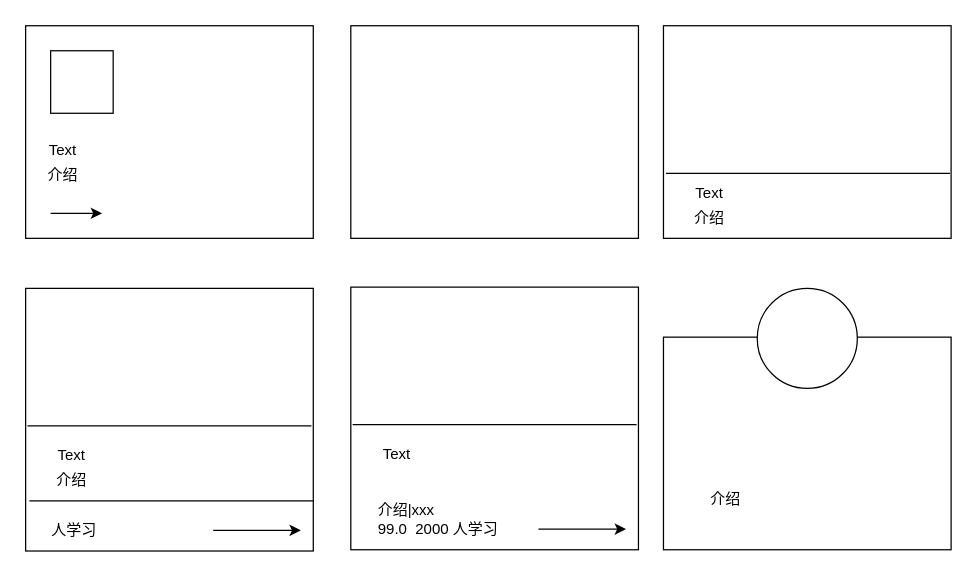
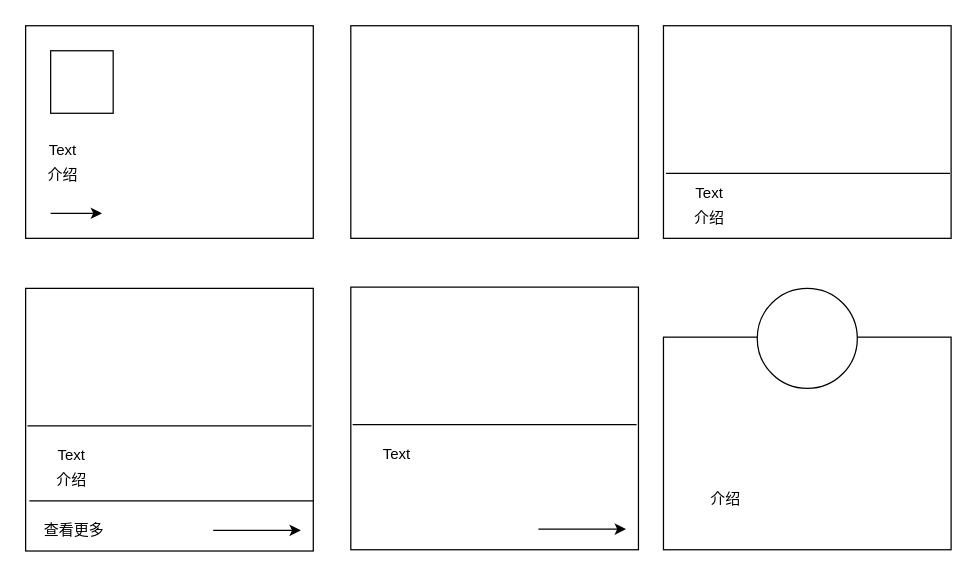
node "介绍|xxx 99.0 2000 人学习": removed
node "人学习": label "人学习" -> "查看更多"
